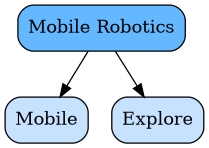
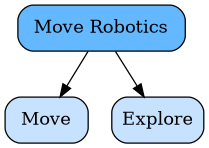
node "Mobile Robotics": label "Mobile Robotics" -> "Move Robotics"
node "Mobile": label "Mobile" -> "Move"
